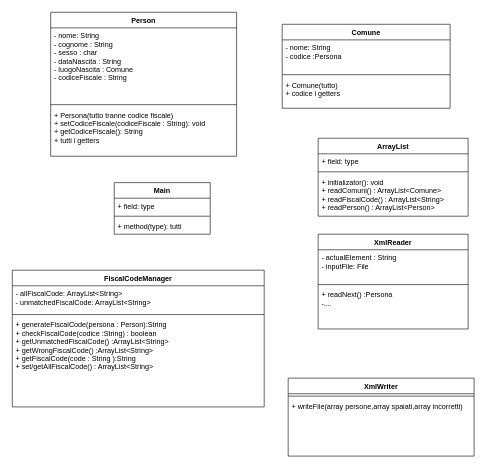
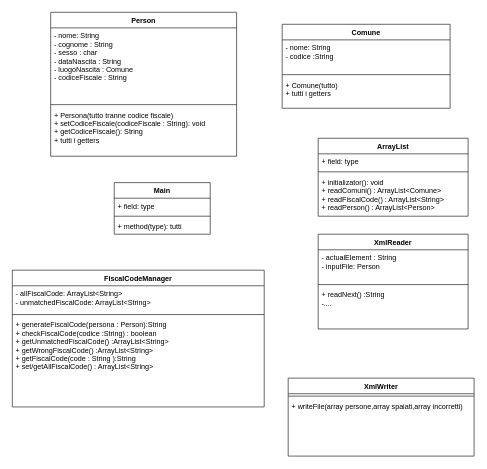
node "- nome: String - codice :Persona": label "- nome: String - codice :Persona" -> "- nome: String - codice :String"
node "+ Comune(tutto) + codice i getters": label "+ Comune(tutto) + codice i getters" -> "+ Comune(tutto) + tutti i getters"
node "- actualElement : String - inputFile: File": label "- actualElement : String - inputFile: File" -> "- actualElement : String - inputFile: Person"
node "+ readNext() :Persona -....": label "+ readNext() :Persona -...." -> "+ readNext() :String -...."
